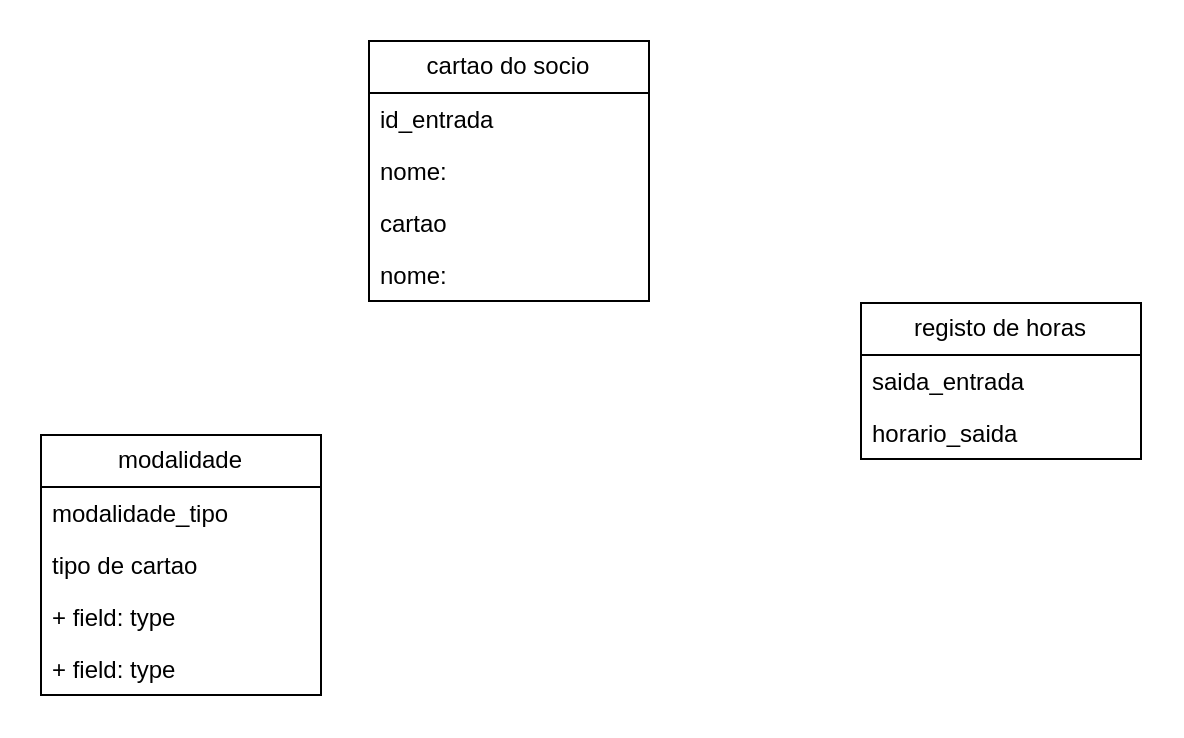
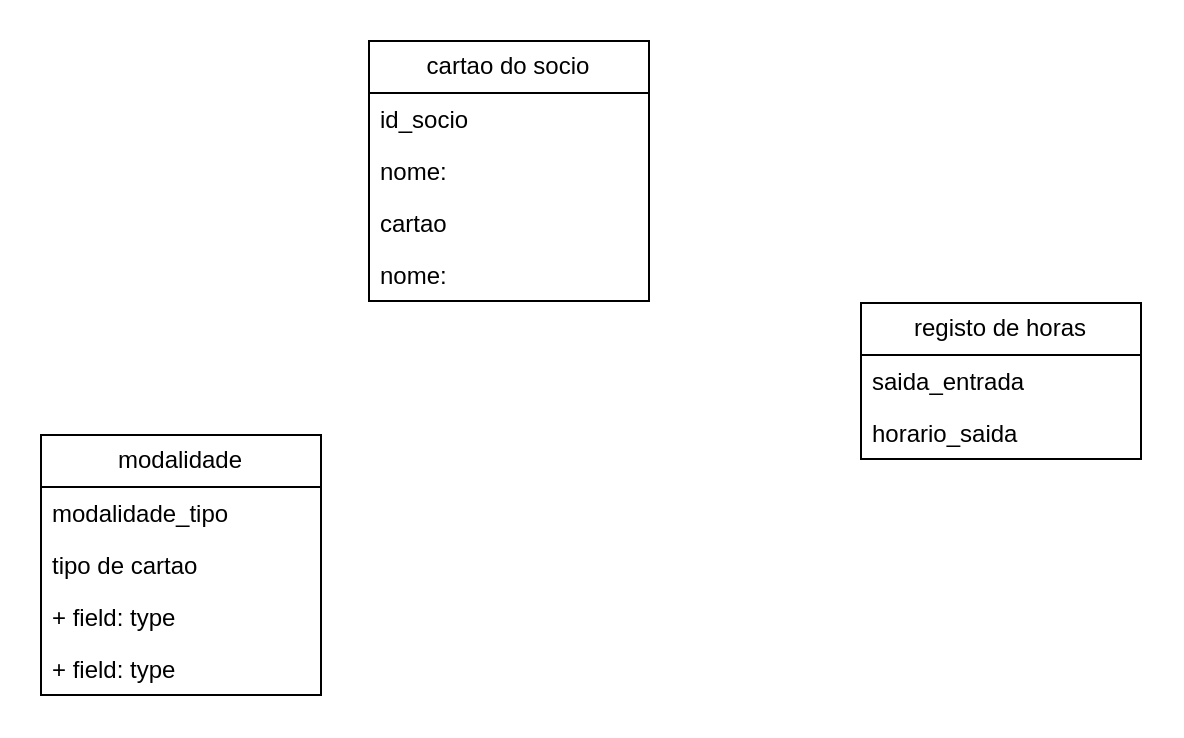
node "id_entrada": label "id_entrada" -> "id_socio"
